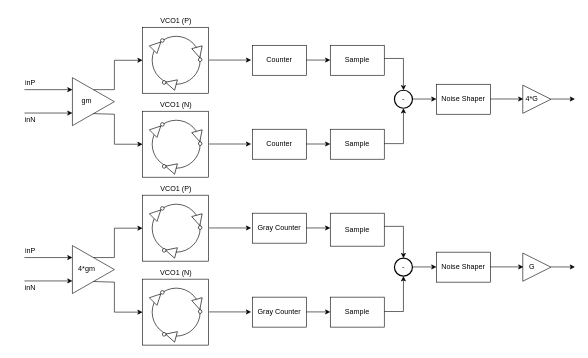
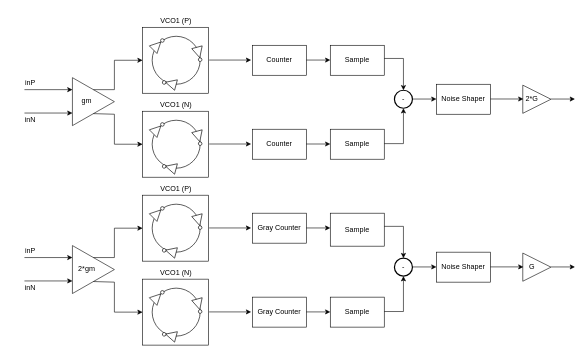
node "4*G": label "4*G" -> "2*G"
node "4*gm": label "4*gm" -> "2*gm"
